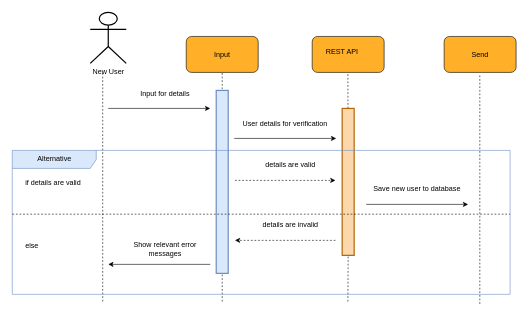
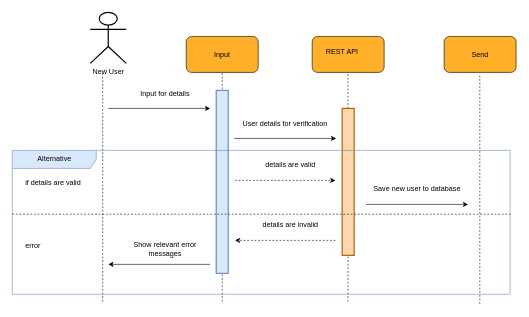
node "else": label "else" -> "error"
